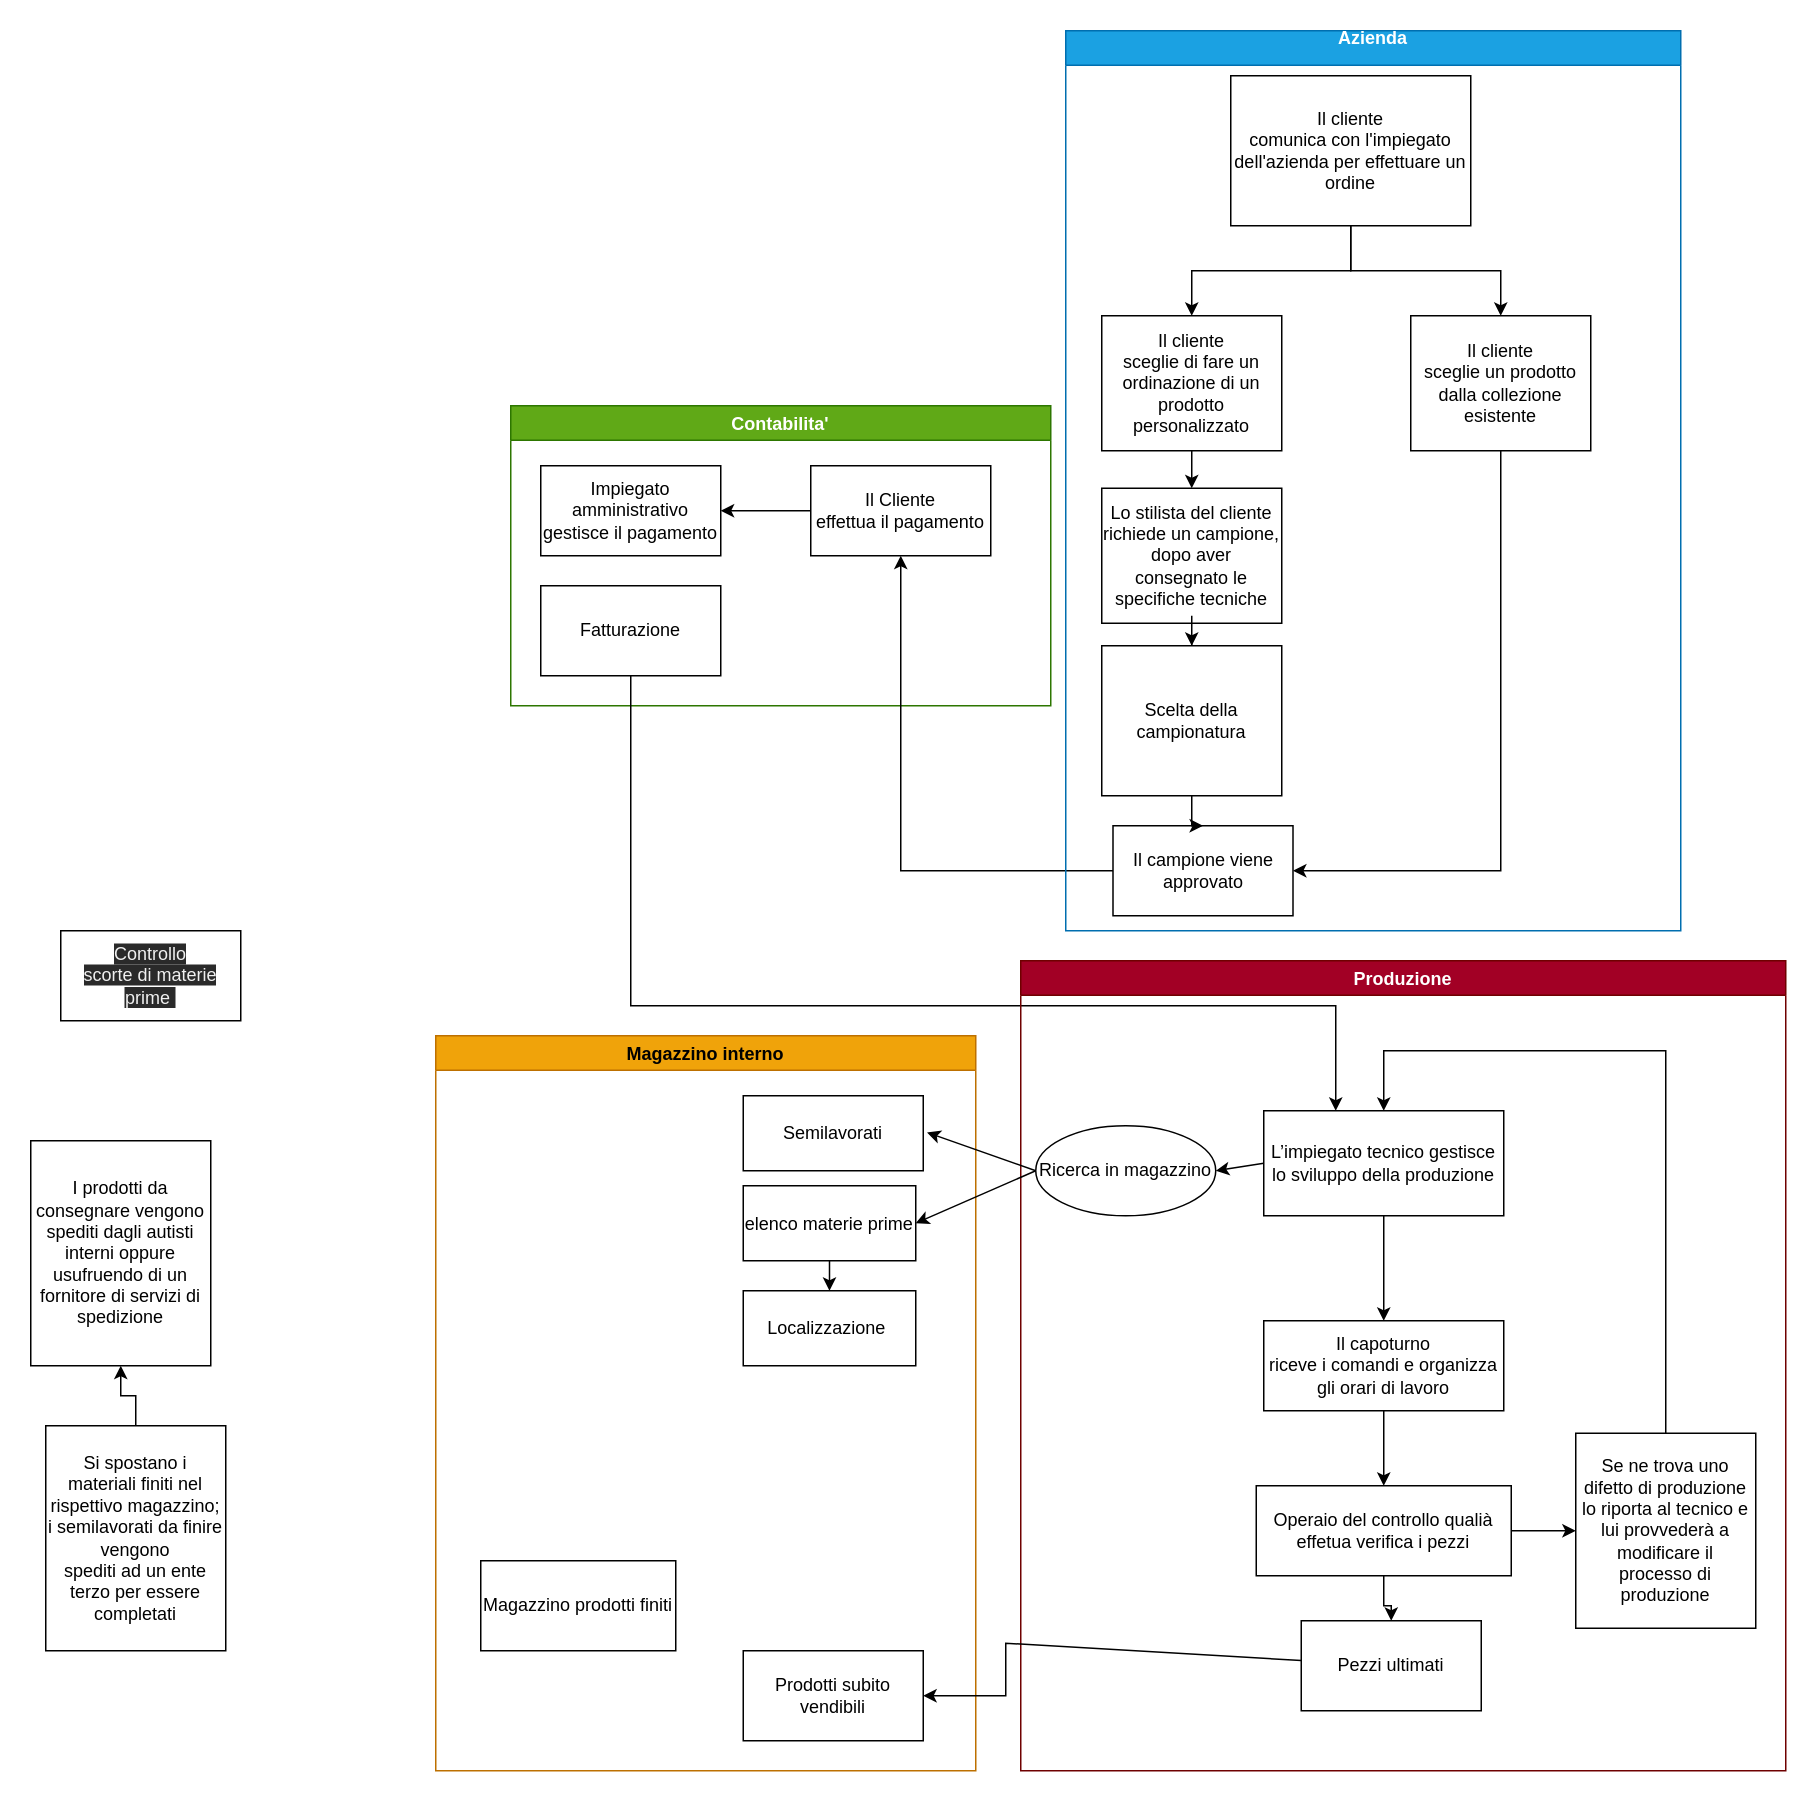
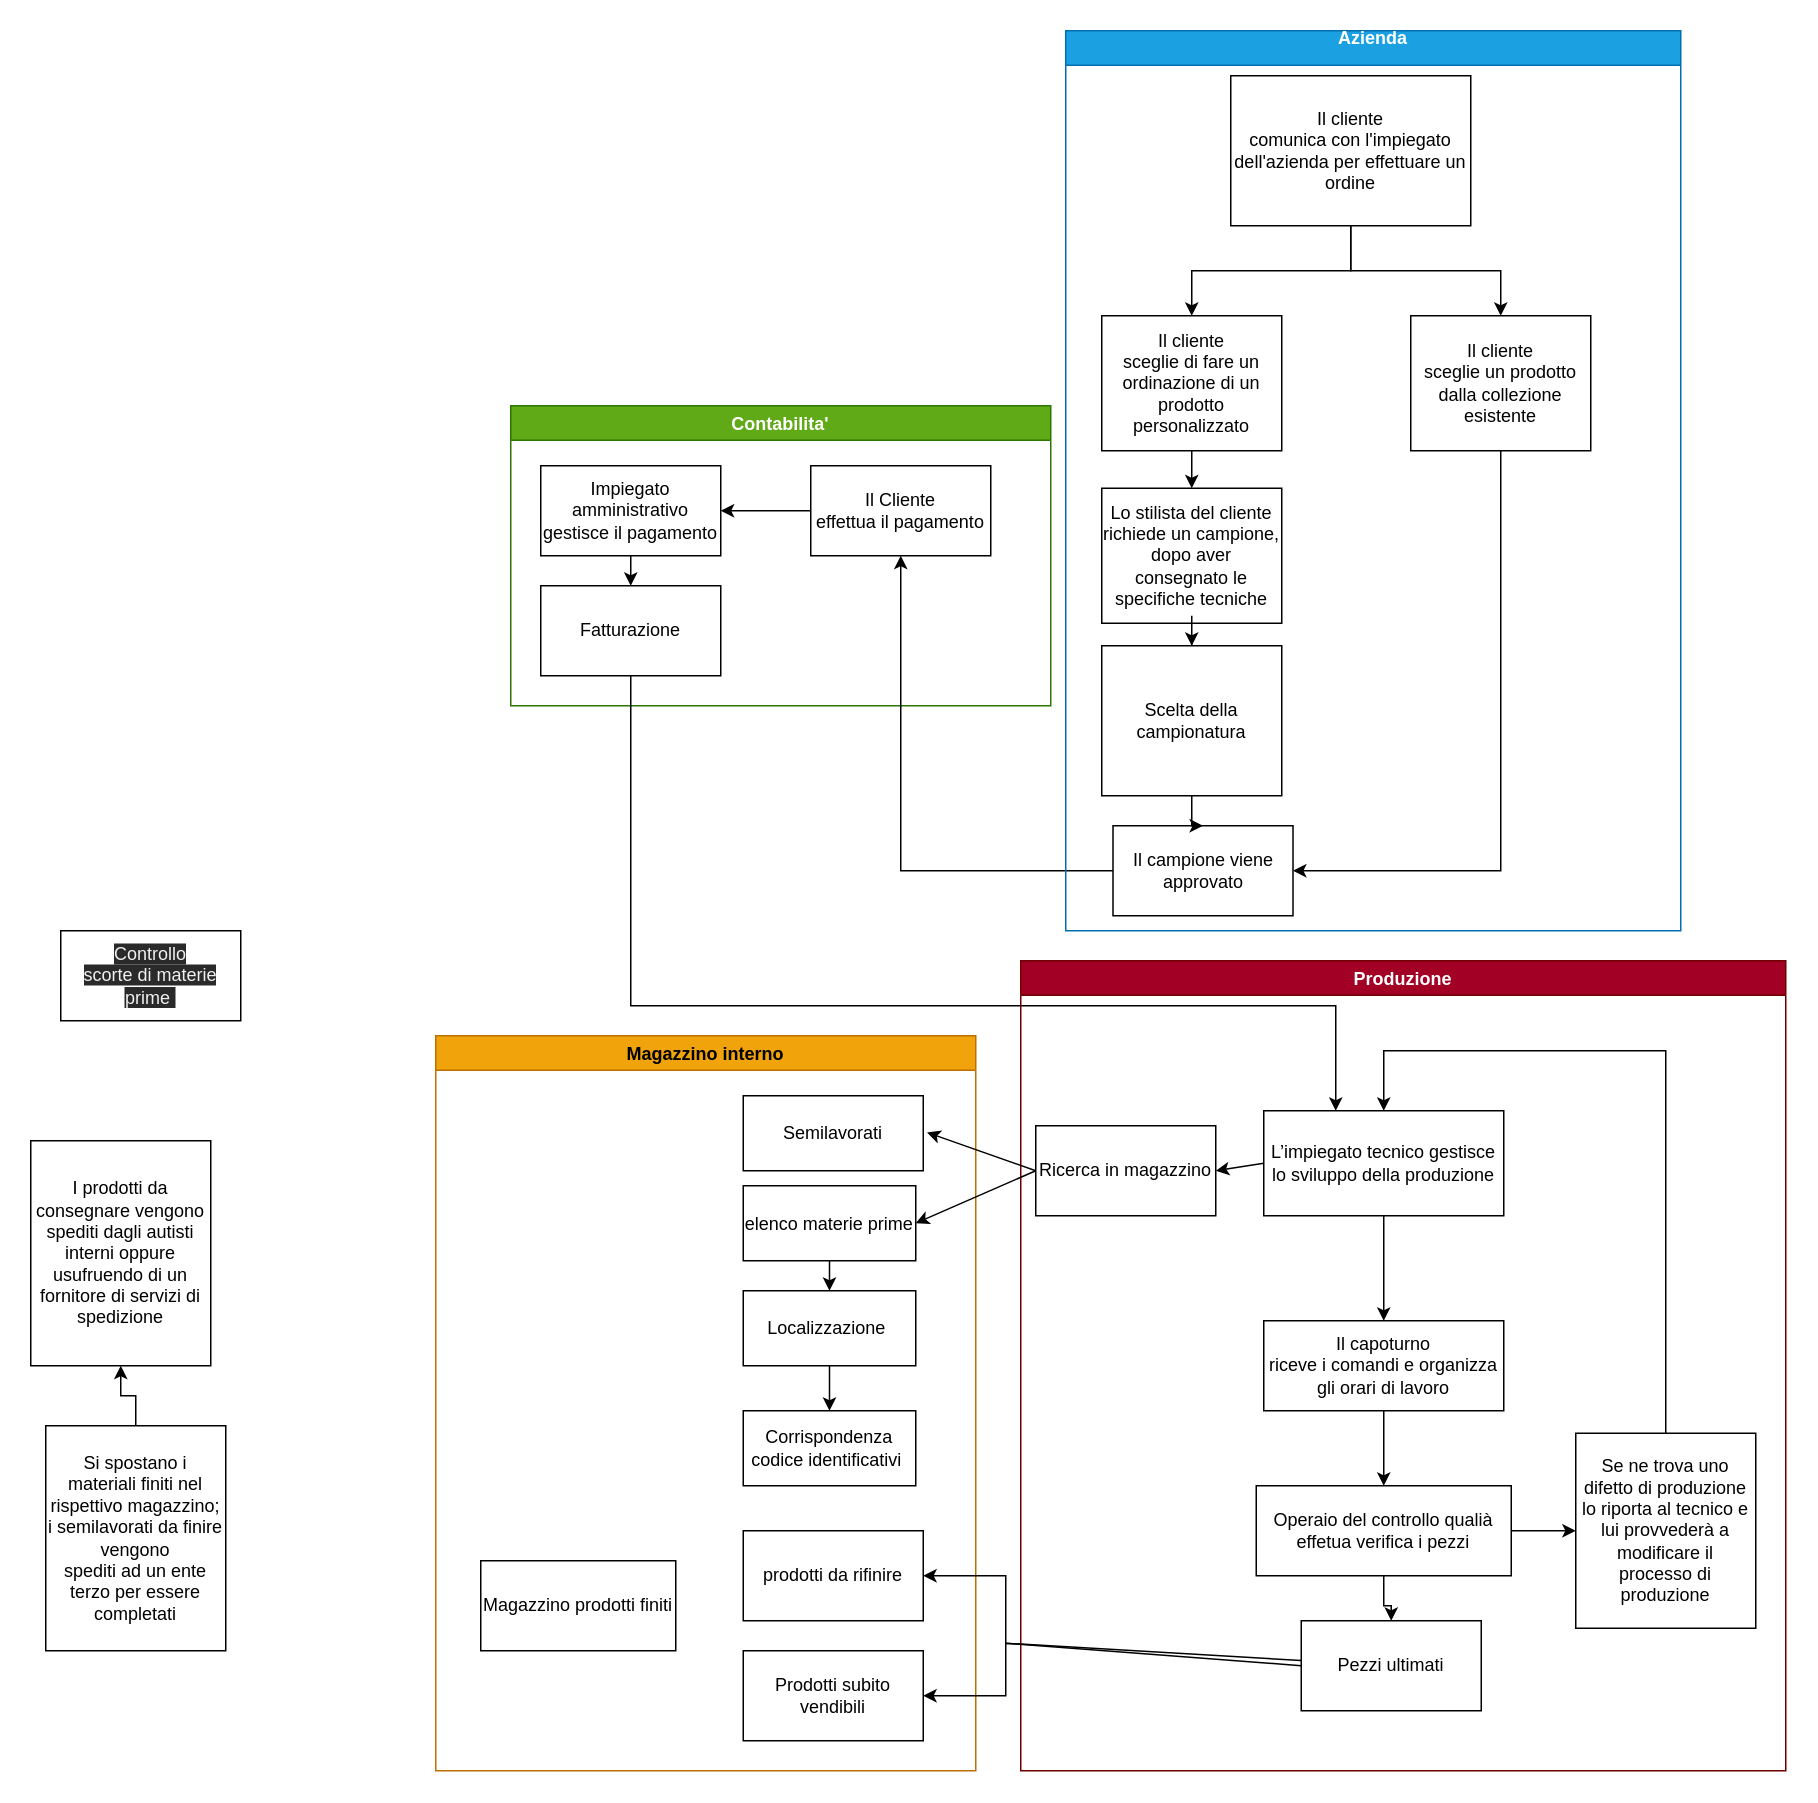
edge "Impiegato amministrativo gestisce il pagamento" -> "Fatturazione": added
node "Ricerca in magazzino": shape ellipse -> rectangle
edge "Localizzazione" -> "Corrispondenza codice identificativi": added
node "Corrispondenza codice identificativi": added
node "prodotti da rifinire": added
edge "Pezzi ultimati" -> "prodotti da rifinire": added
